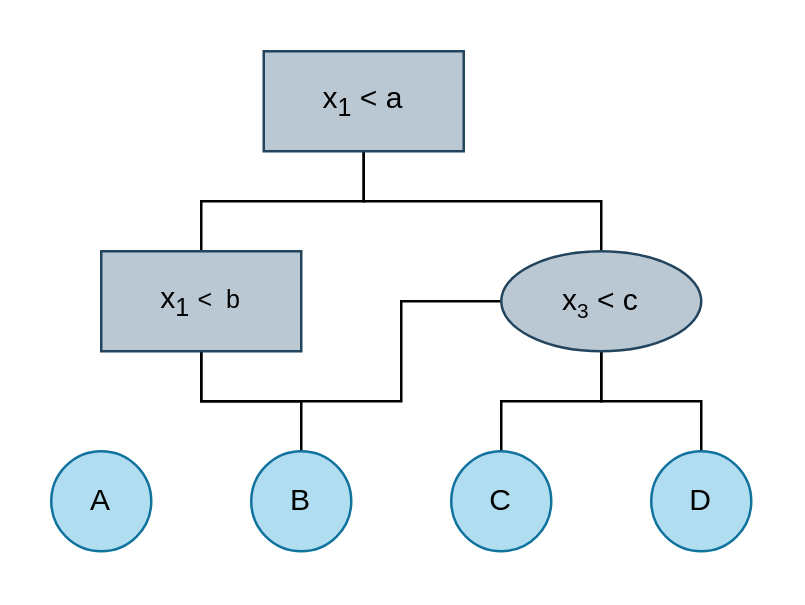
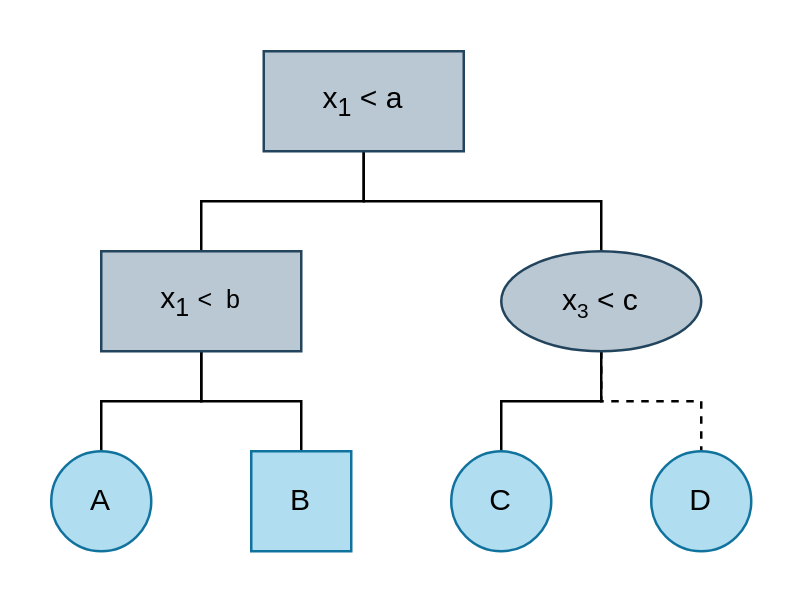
edge "x1 < b" -- "x3 < c": now "x1 < b" -- "A"
edge "x3 < c" -- "D": style solid -> dashed
node "B": shape ellipse -> rectangle
